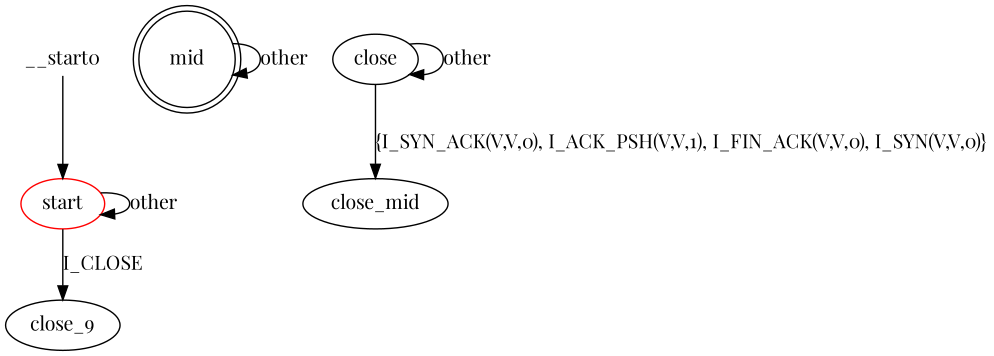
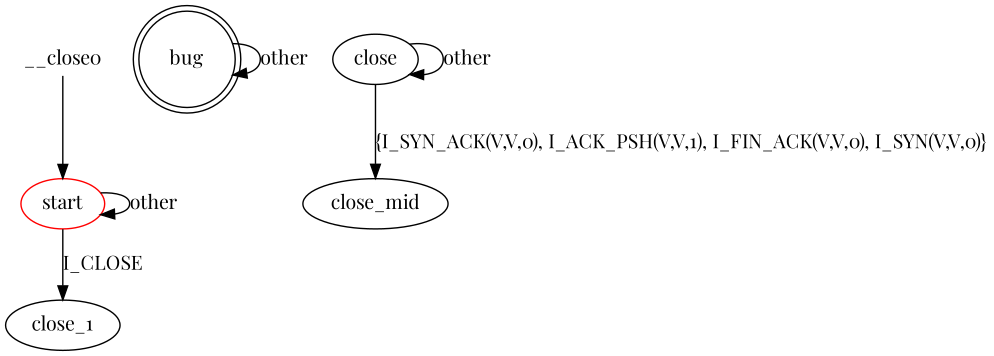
node "__start0": label "__start0" -> "__close0"
node "mid": label "mid" -> "bug"
node "close_9": label "close_9" -> "close_1"
